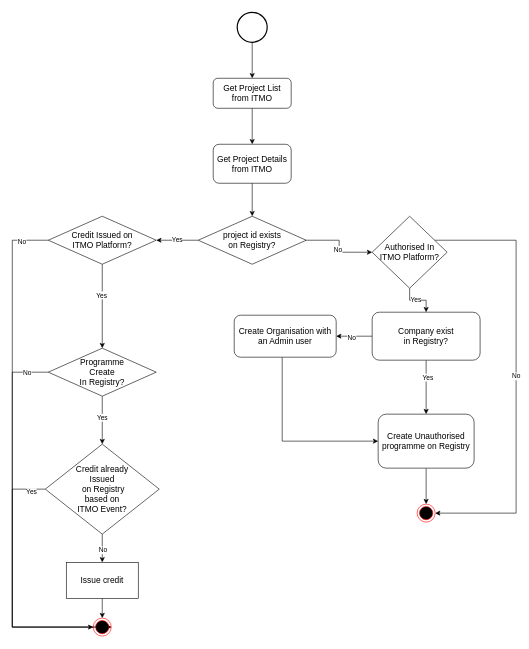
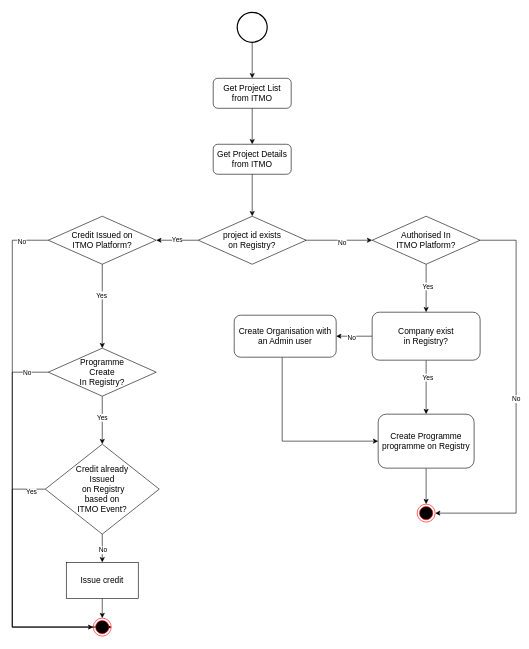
node "Get Project Details from ITMO": size 78x39 -> 78x30
node "Authorised In ITMO Platform?": size 75x72 -> 108x48
node "Create Unauthorised programme on Registry": label "Create Unauthorised programme on Registry" -> "Create Programme programme on Registry"
